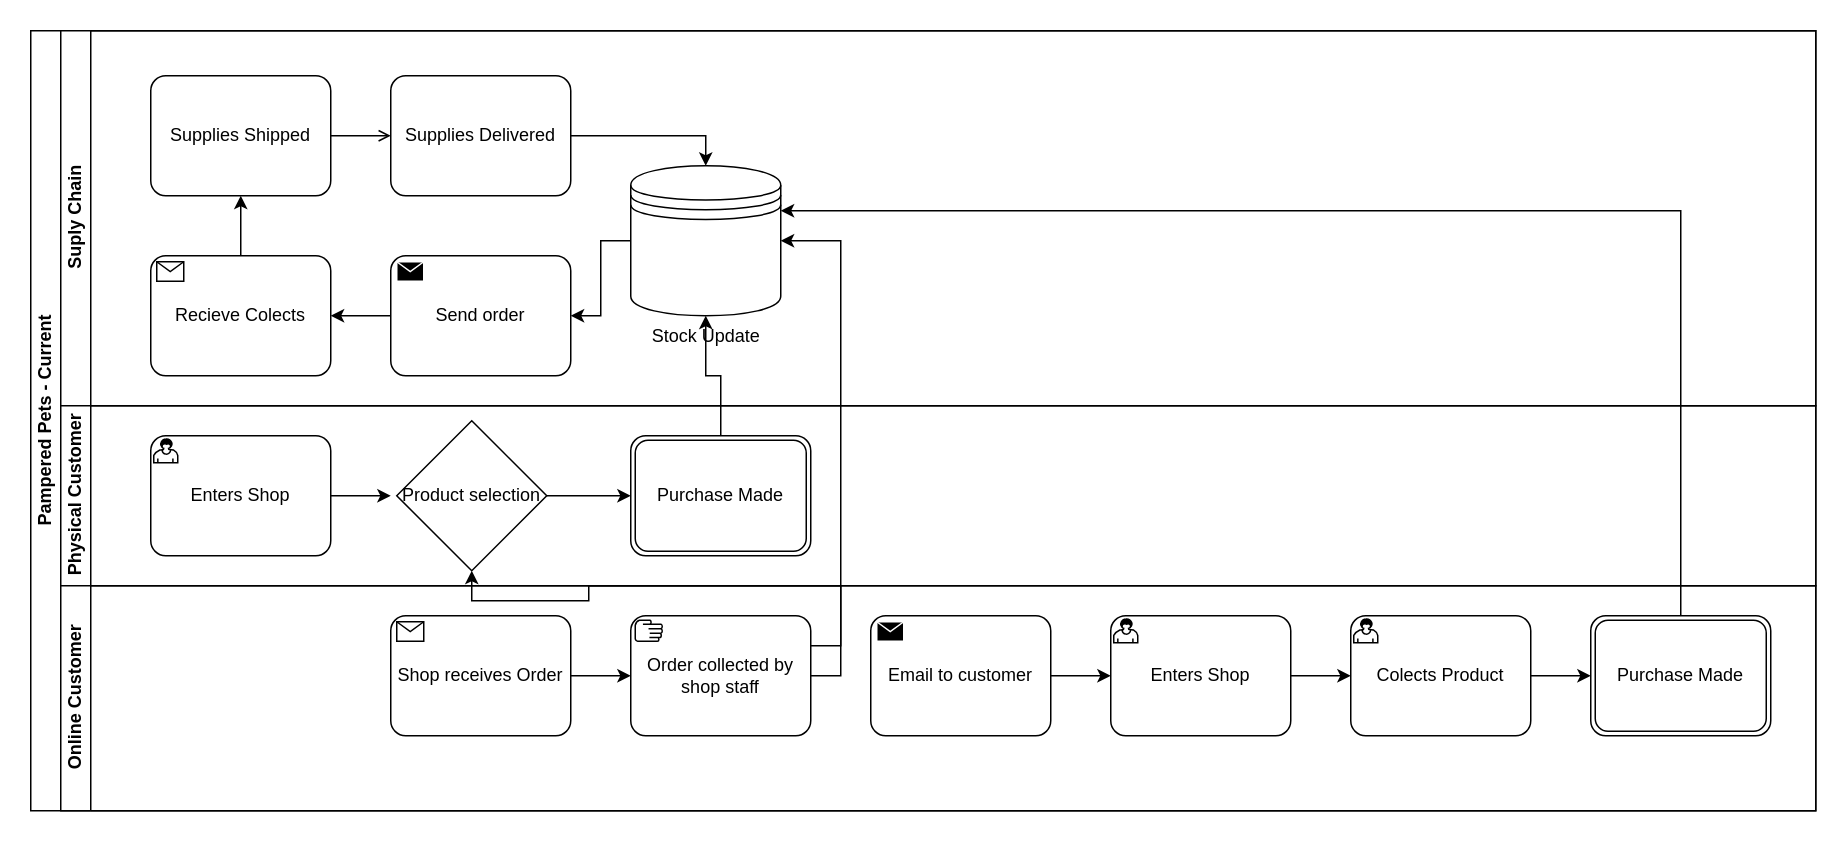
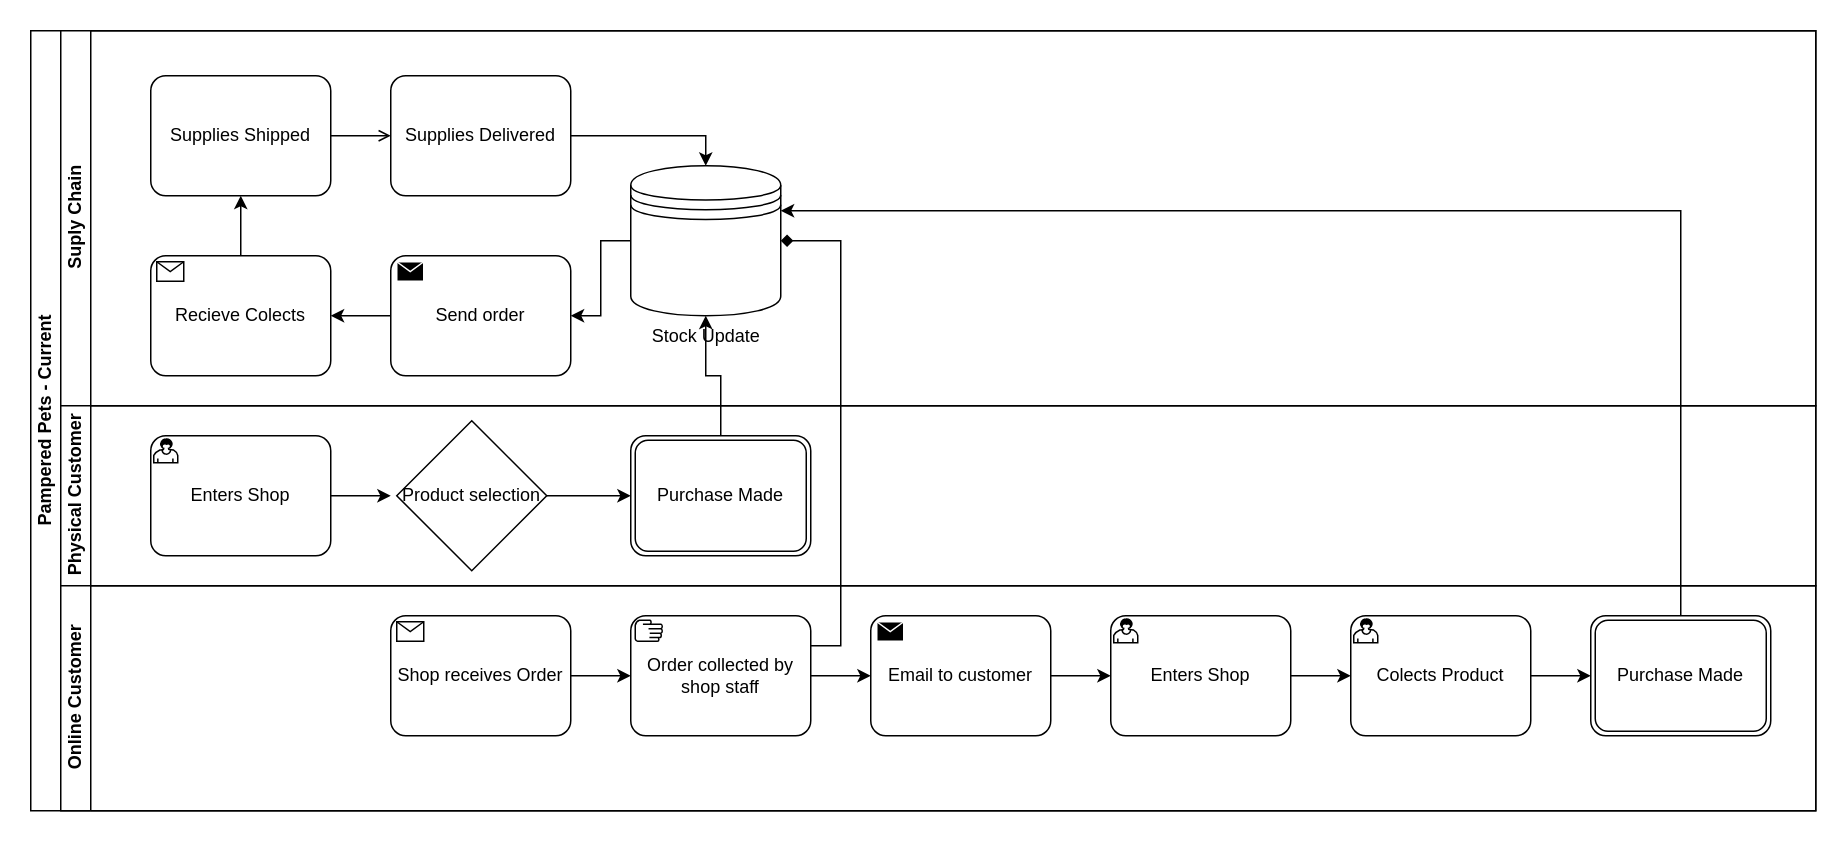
edge "Order collected by shop staff" -> "Stock Update": arrowhead classic -> diamond
edge "Order collected by shop staff" -> "Product selection": now "Order collected by shop staff" -> "Email to customer"
